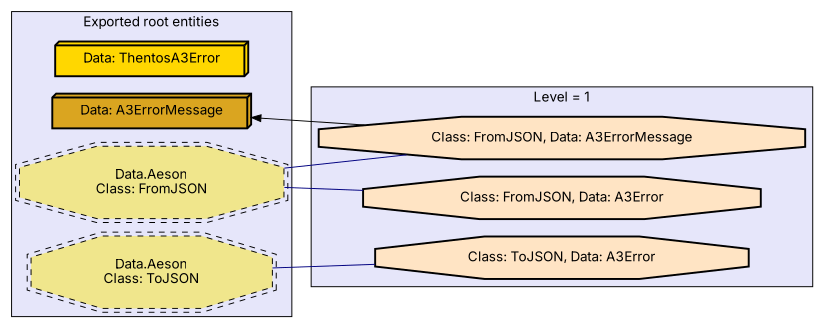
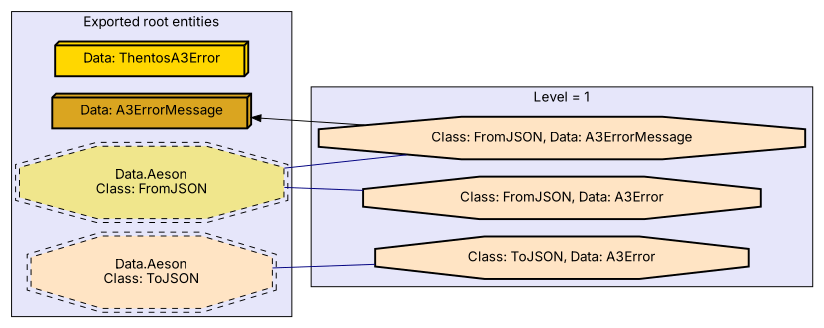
node "Data.Aeson Class: ToJSON": fillcolor khaki -> bisque
